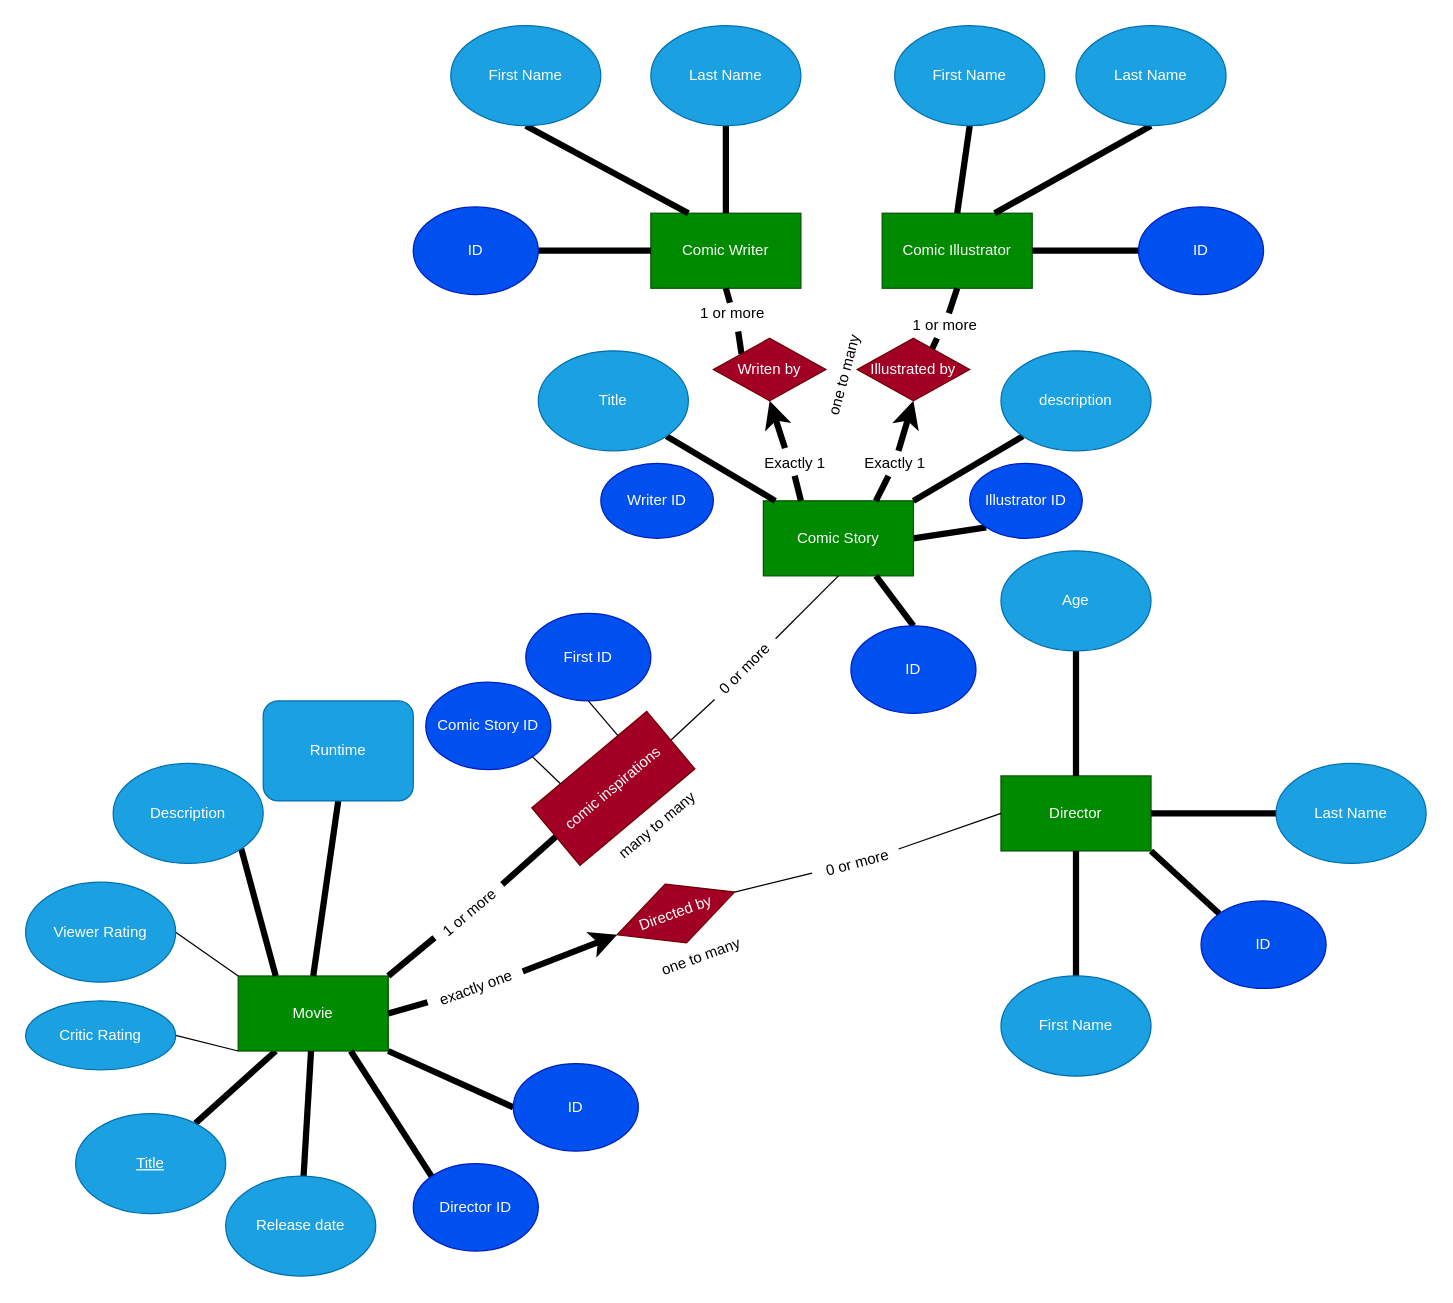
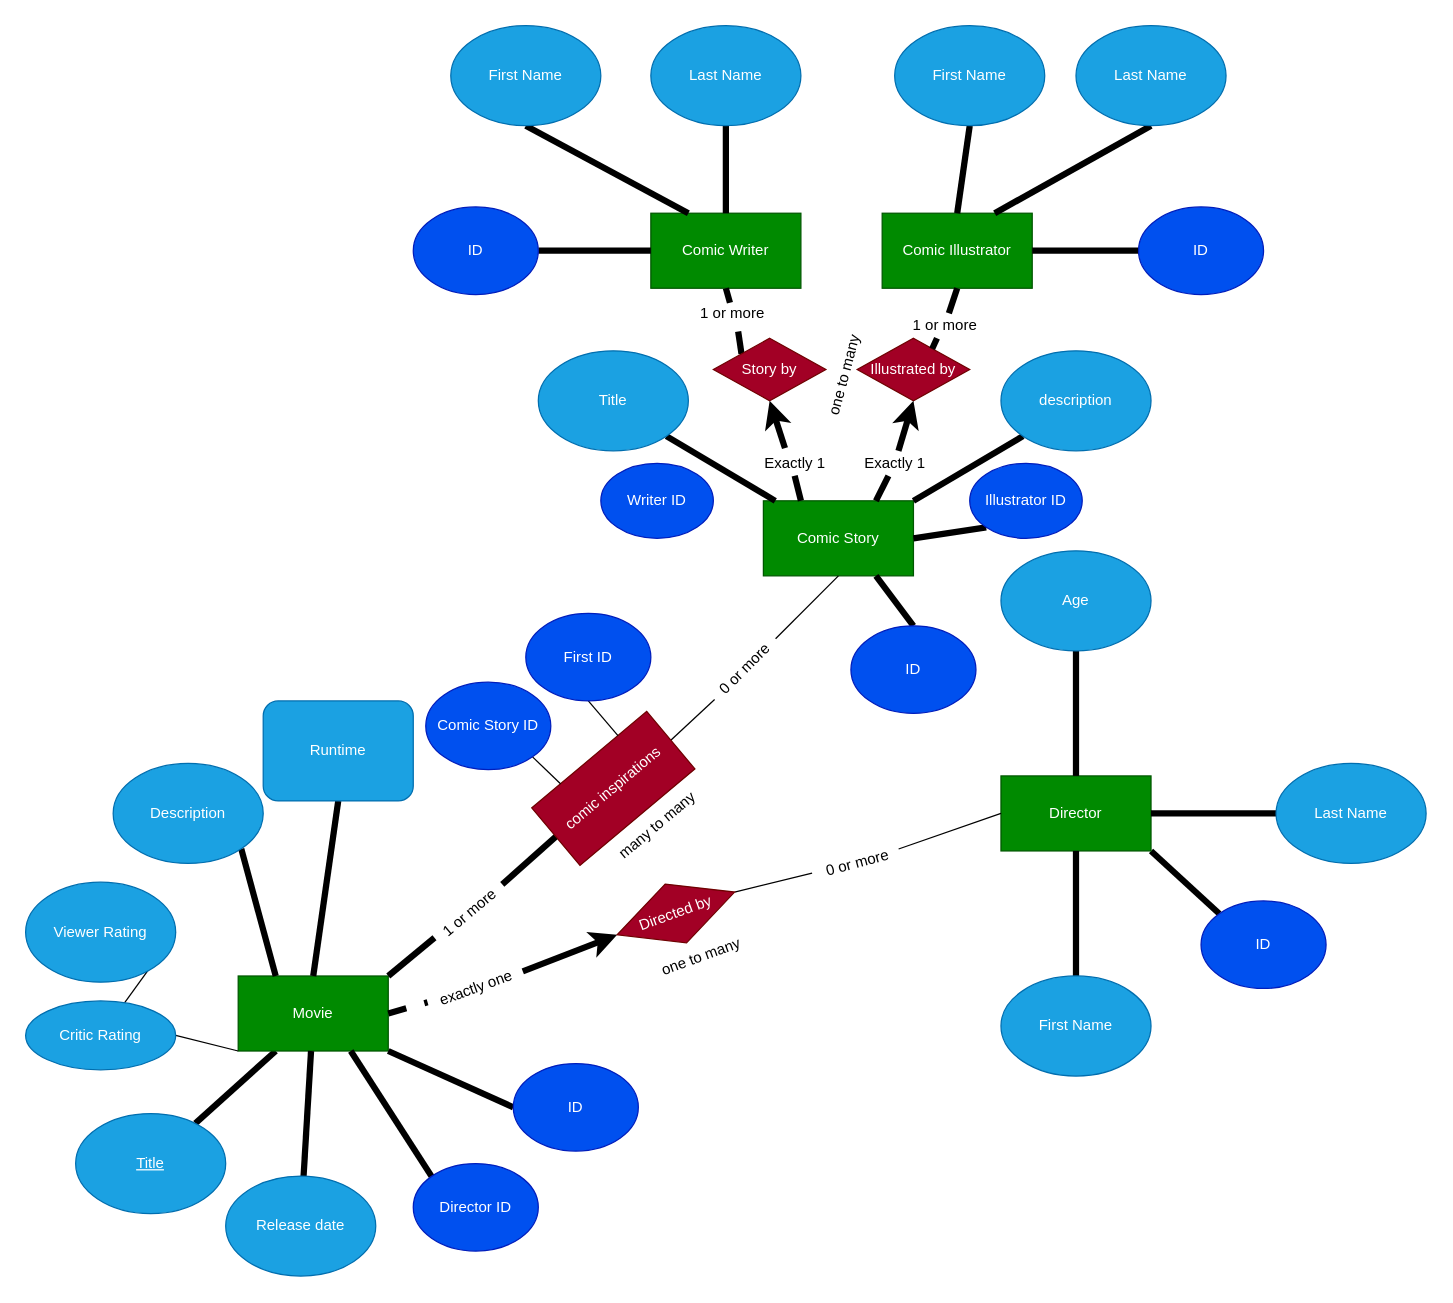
node "Writen by": label "Writen by" -> "Story by"
edge "Viewer Rating" -- "Movie": now "Viewer Rating" -- "Critic Rating"
edge "exactly one" -- "Movie": style solid -> dashed
